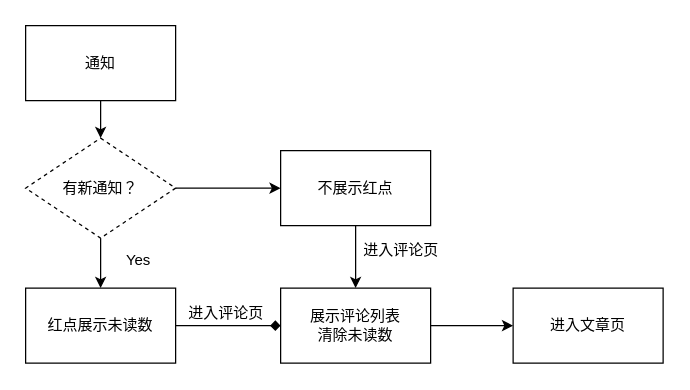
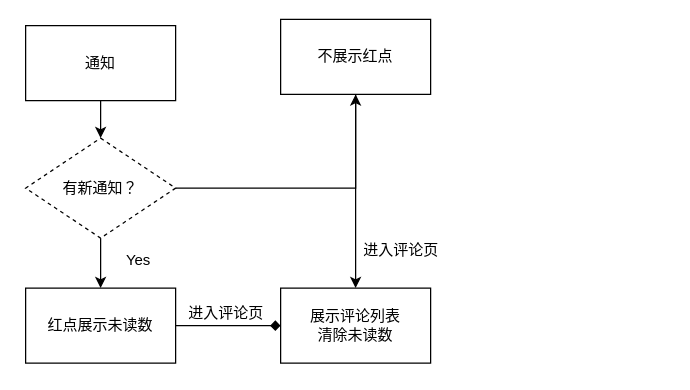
node "不展示红点": moved (356, 188) -> (356, 57)
edge "展示评论列表 清除未读数" -> "进入文章页": removed
node "进入文章页": removed
